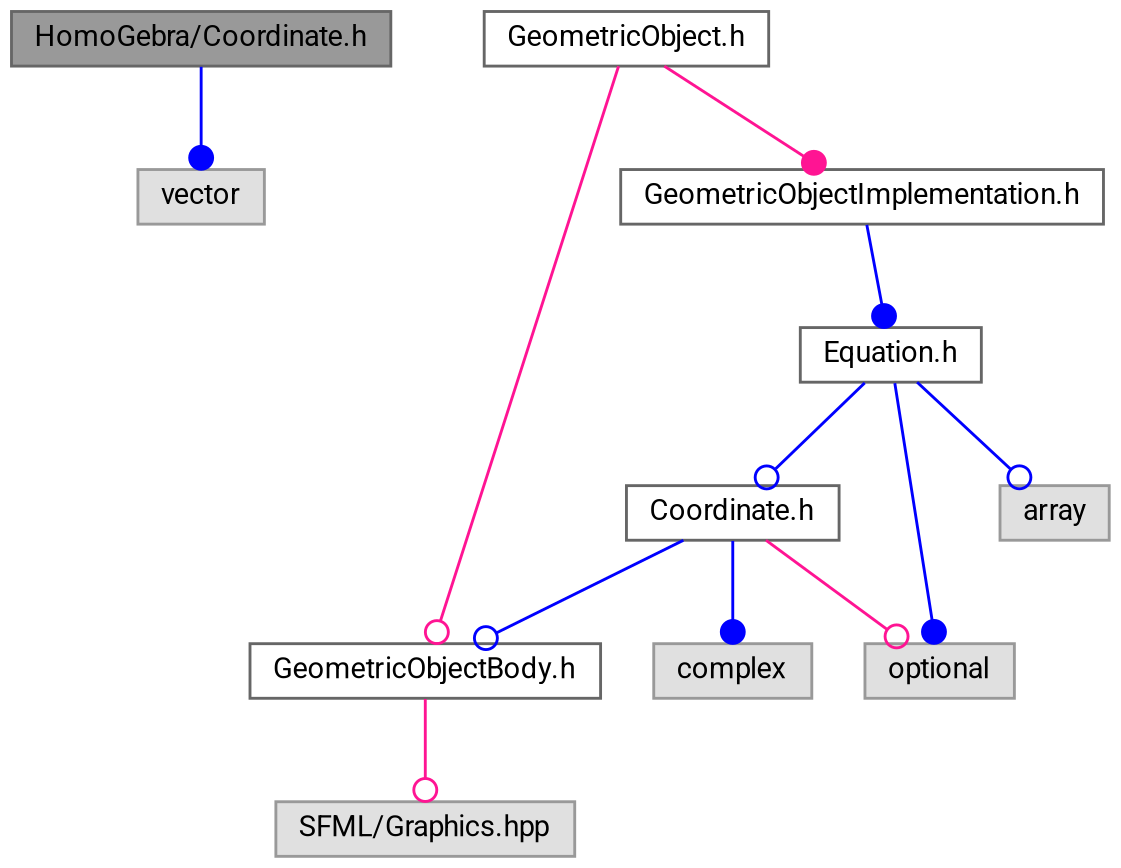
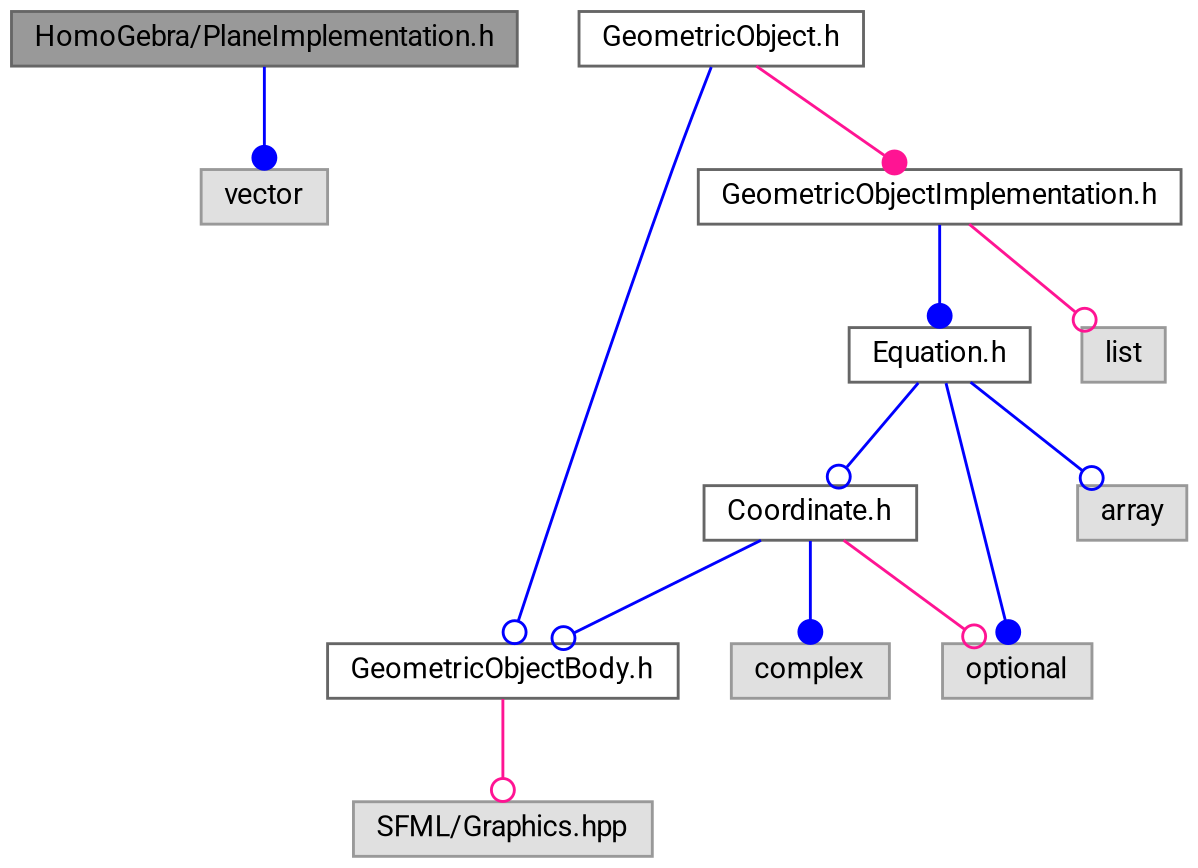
node "HomoGebra/Coordinate.h": label "HomoGebra/Coordinate.h" -> "HomoGebra/PlaneImplementation.h"
edge "GeometricObject.h" -> "GeometricObjectBody.h": color deeppink -> blue
node "list": added
